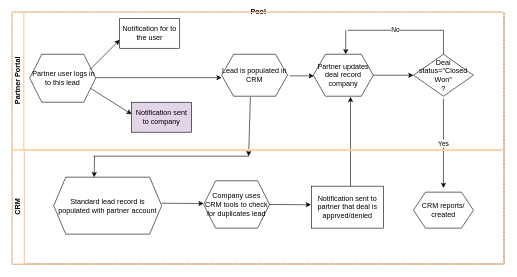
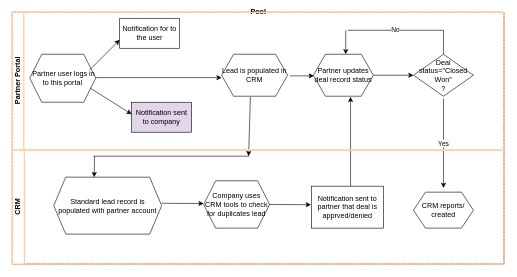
node "Partner updates deal record company": label "Partner updates deal record company" -> "Partner updates deal record status"
node "Partner user logs in to this lead": label "Partner user logs in to this lead" -> "Partner user logs in to this portal"
